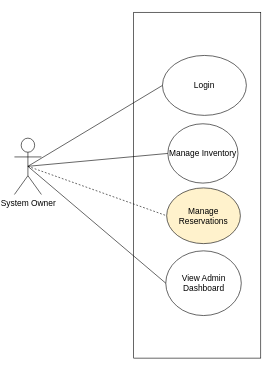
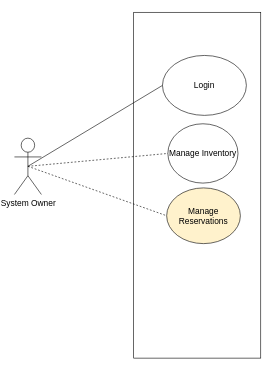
edge "Manage Inventory" -- "System Owner": style solid -> dashed
edge "System Owner" -- "View Admin Dashboard": removed
node "View Admin Dashboard": removed
